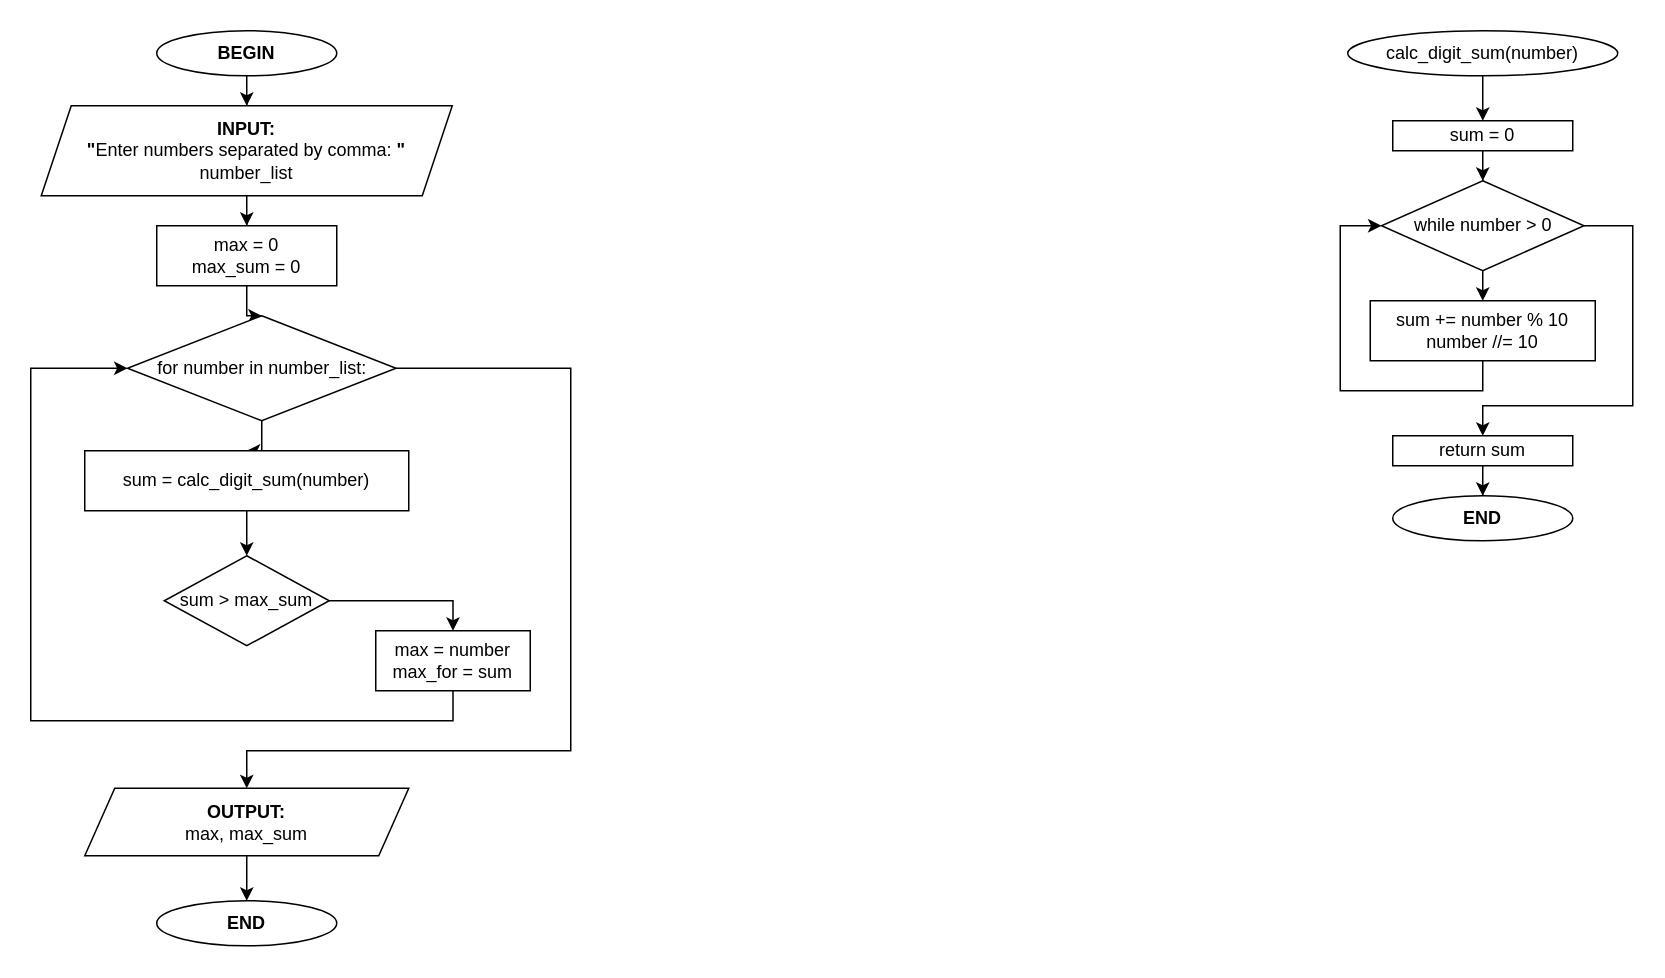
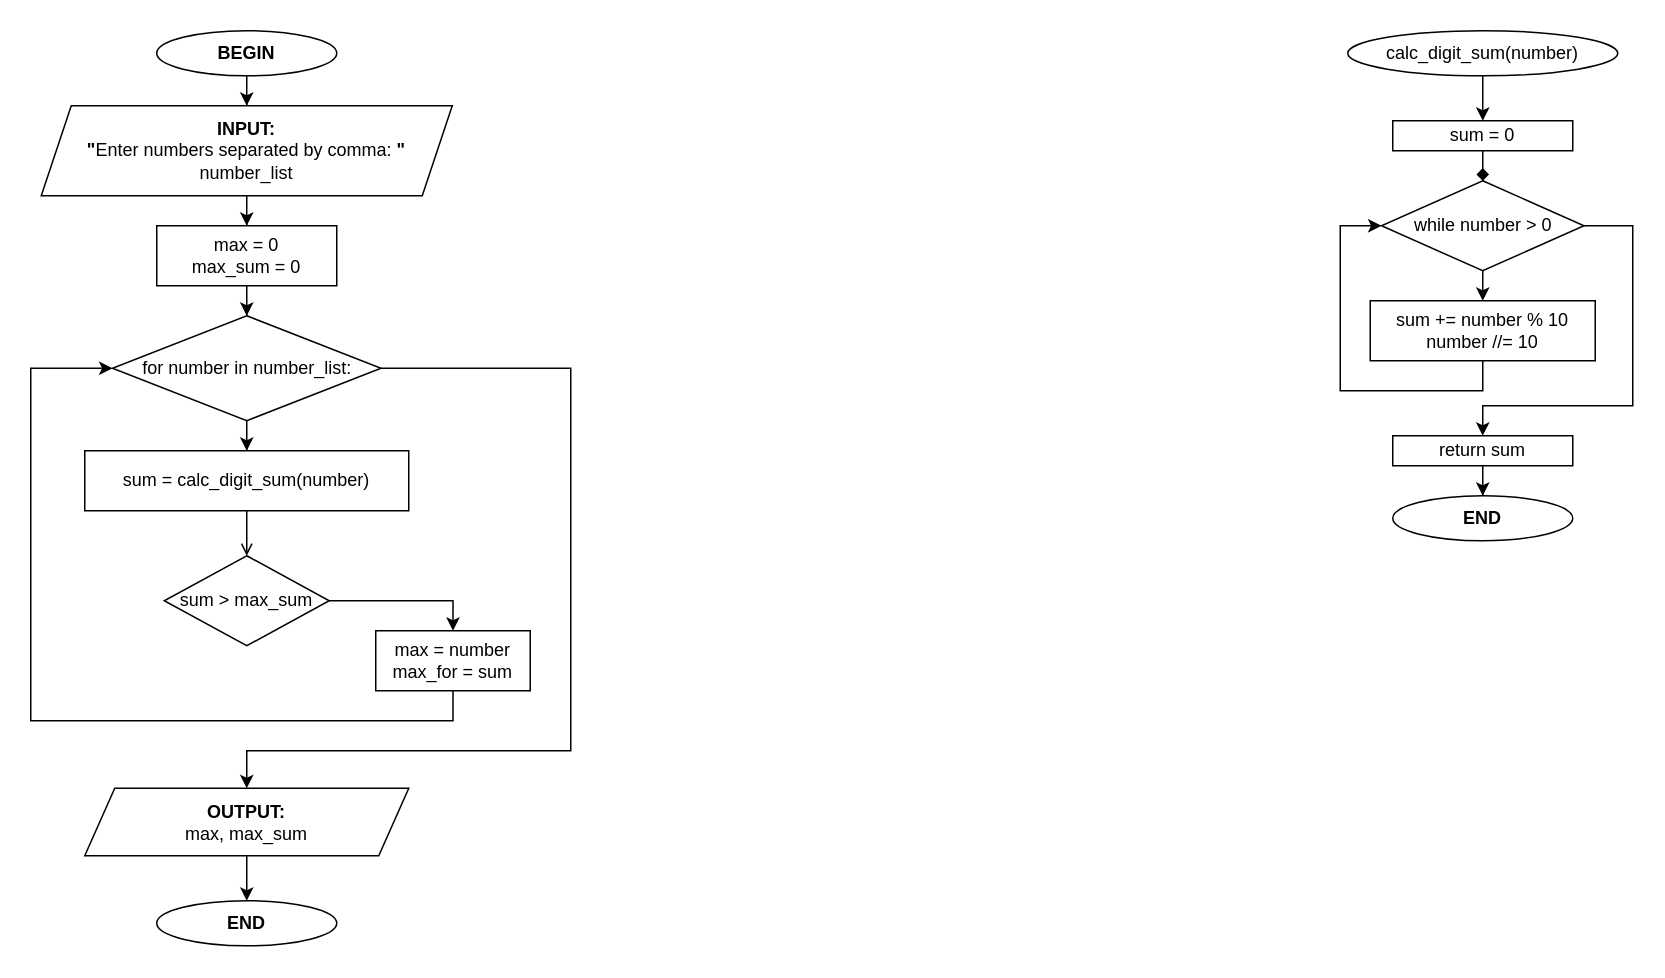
edge "sum = 0" -> "while number > 0": arrowhead classic -> diamond
node "for number in number_list:": moved (262, 368) -> (247, 368)
edge "sum = calc_digit_sum(number)" -> "sum > max_sum": arrowhead classic -> open
